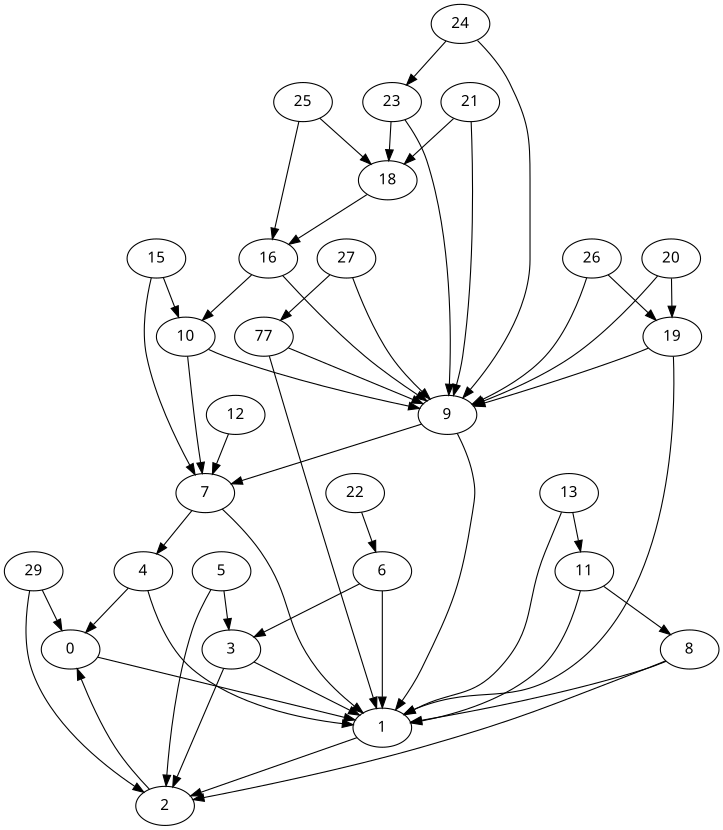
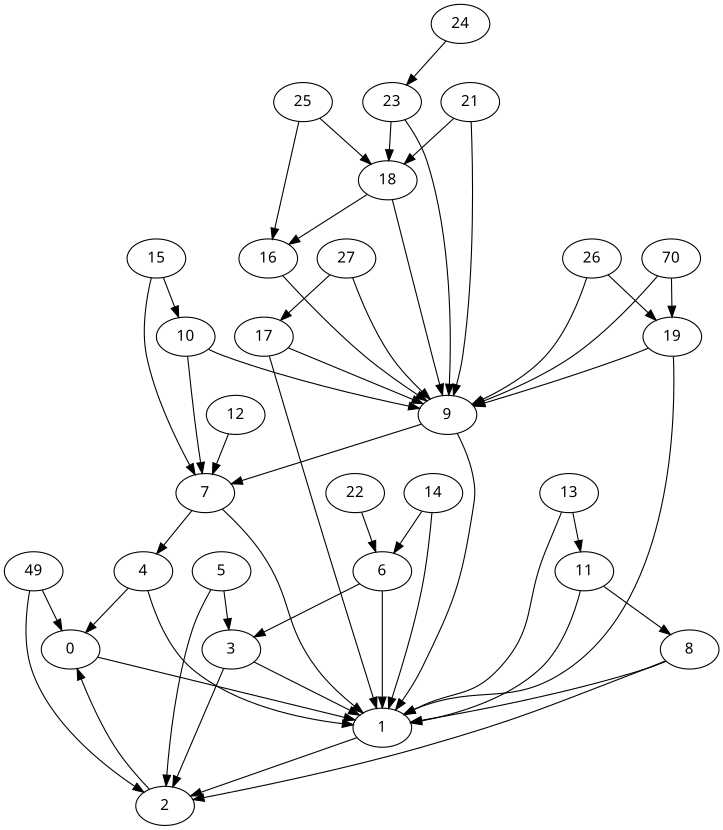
edge "24" -> "9": now "18" -> "9"
node "20": label "20" -> "70"
edge "16" -> "10": removed
node "77": label "77" -> "17"
node "14": added
node "29": label "29" -> "49"
